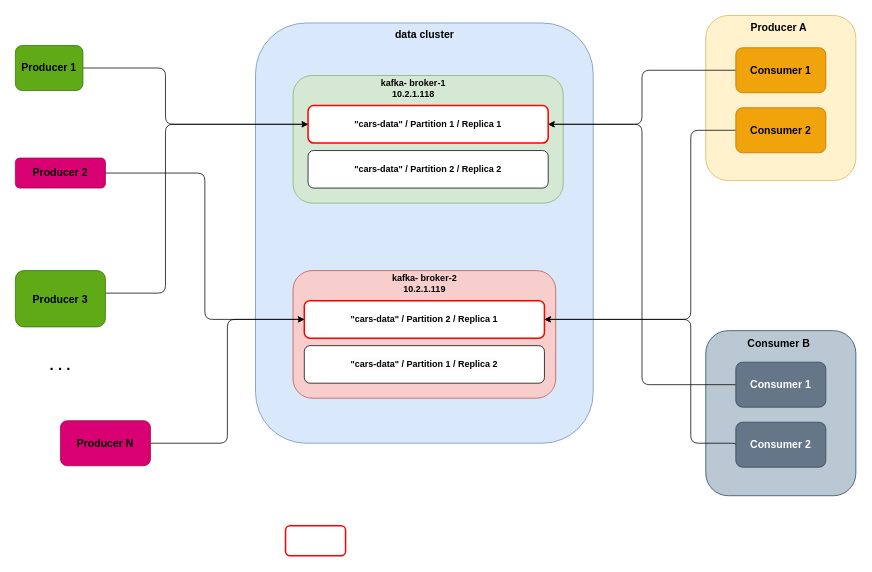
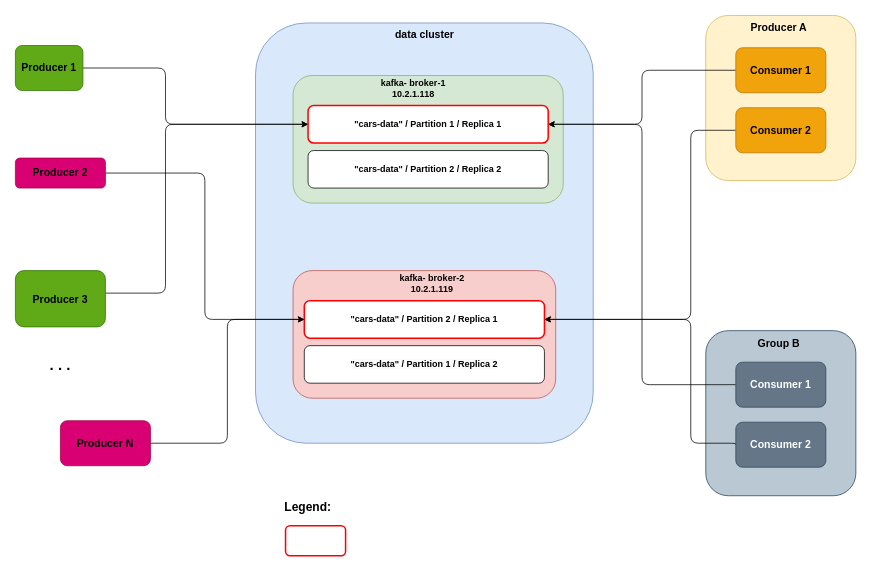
node "kafka- broker-2 10.2.1.119": moved (424, 283) -> (432, 283)
node "Consumer B": label "Consumer B" -> "Group B"
node "Legend:": added
